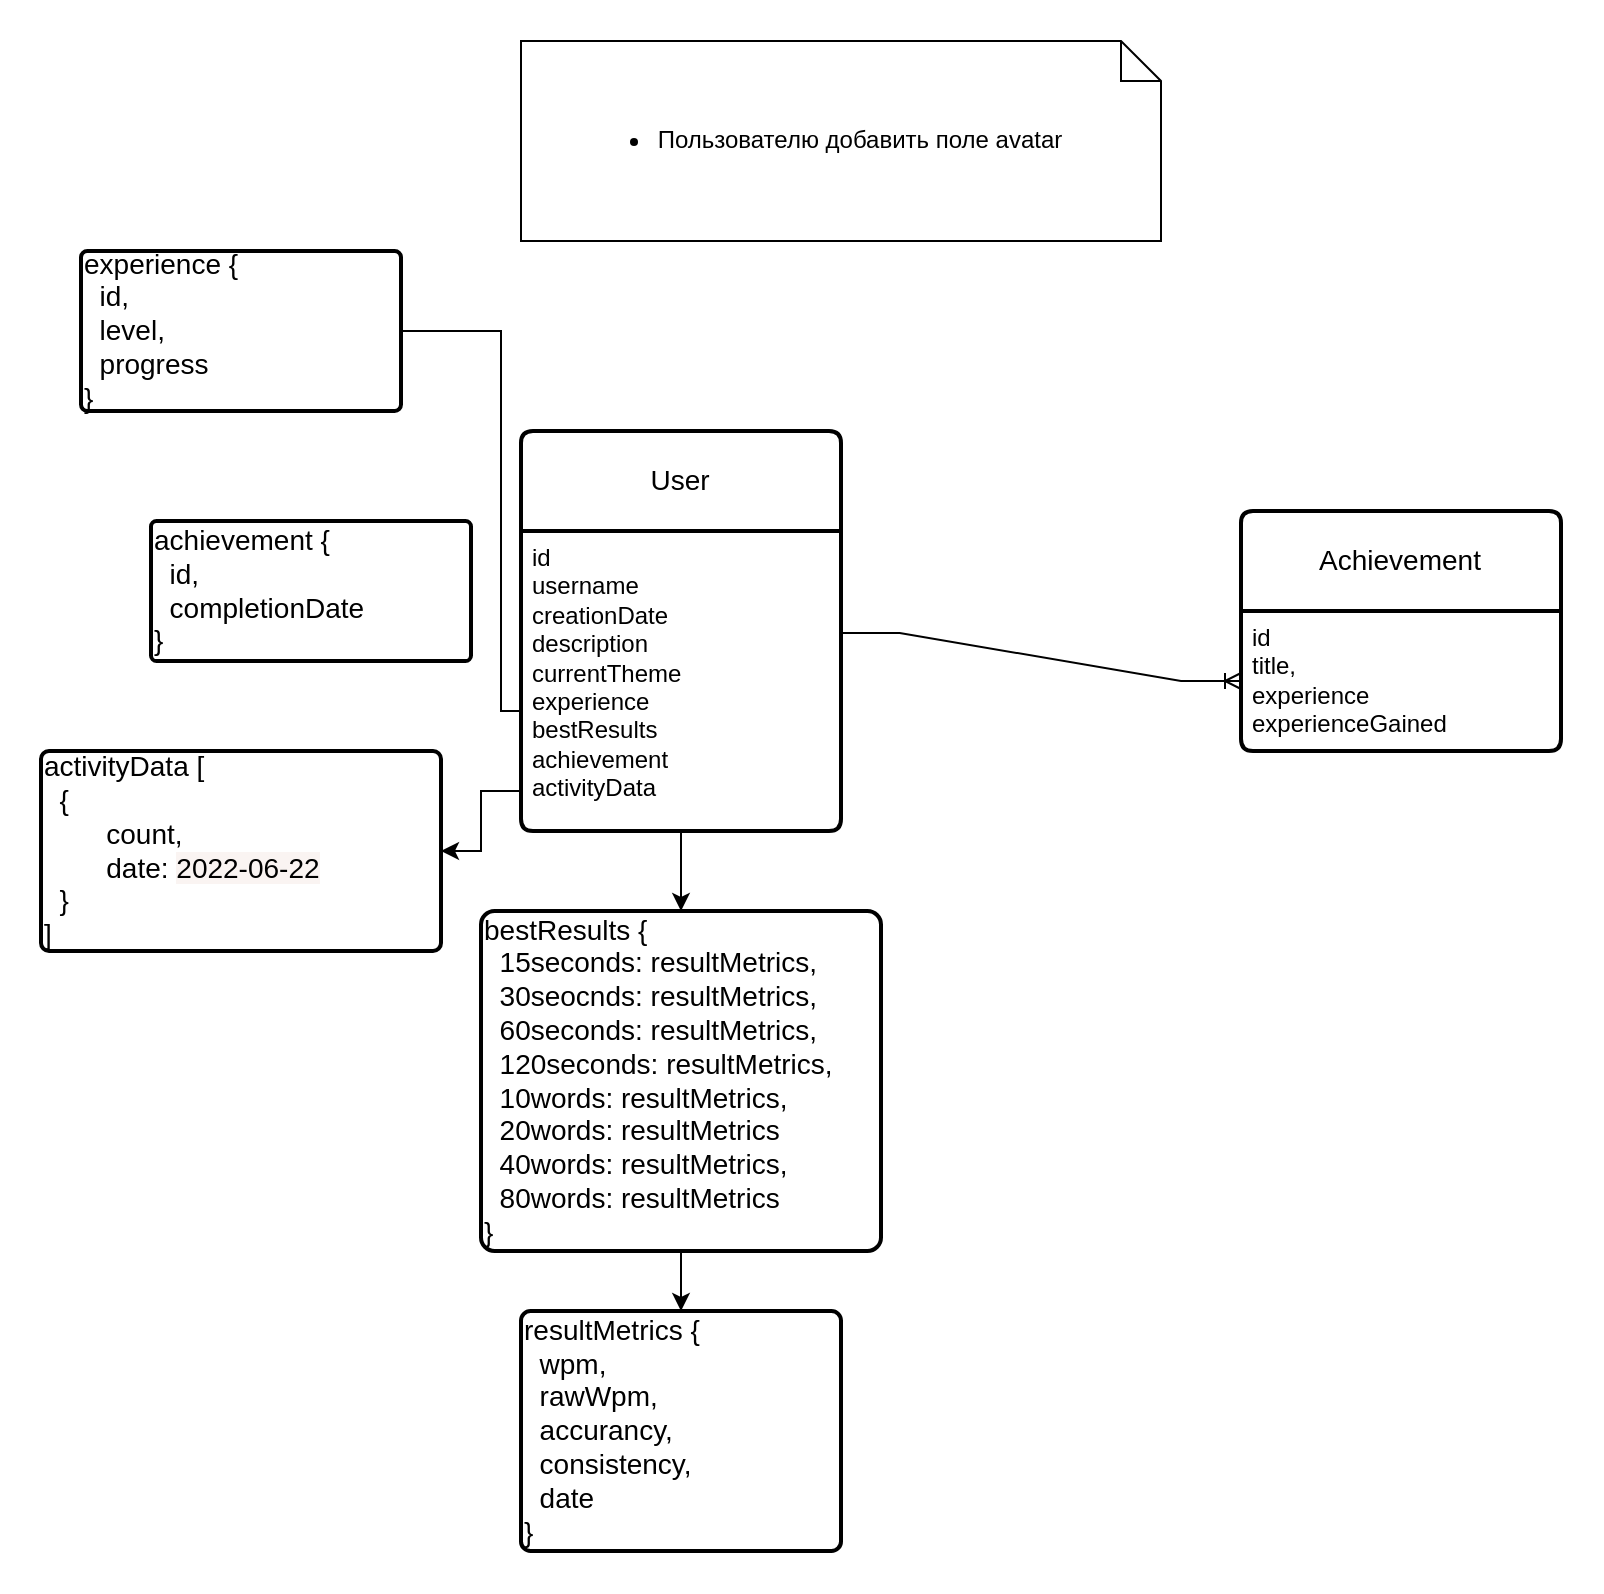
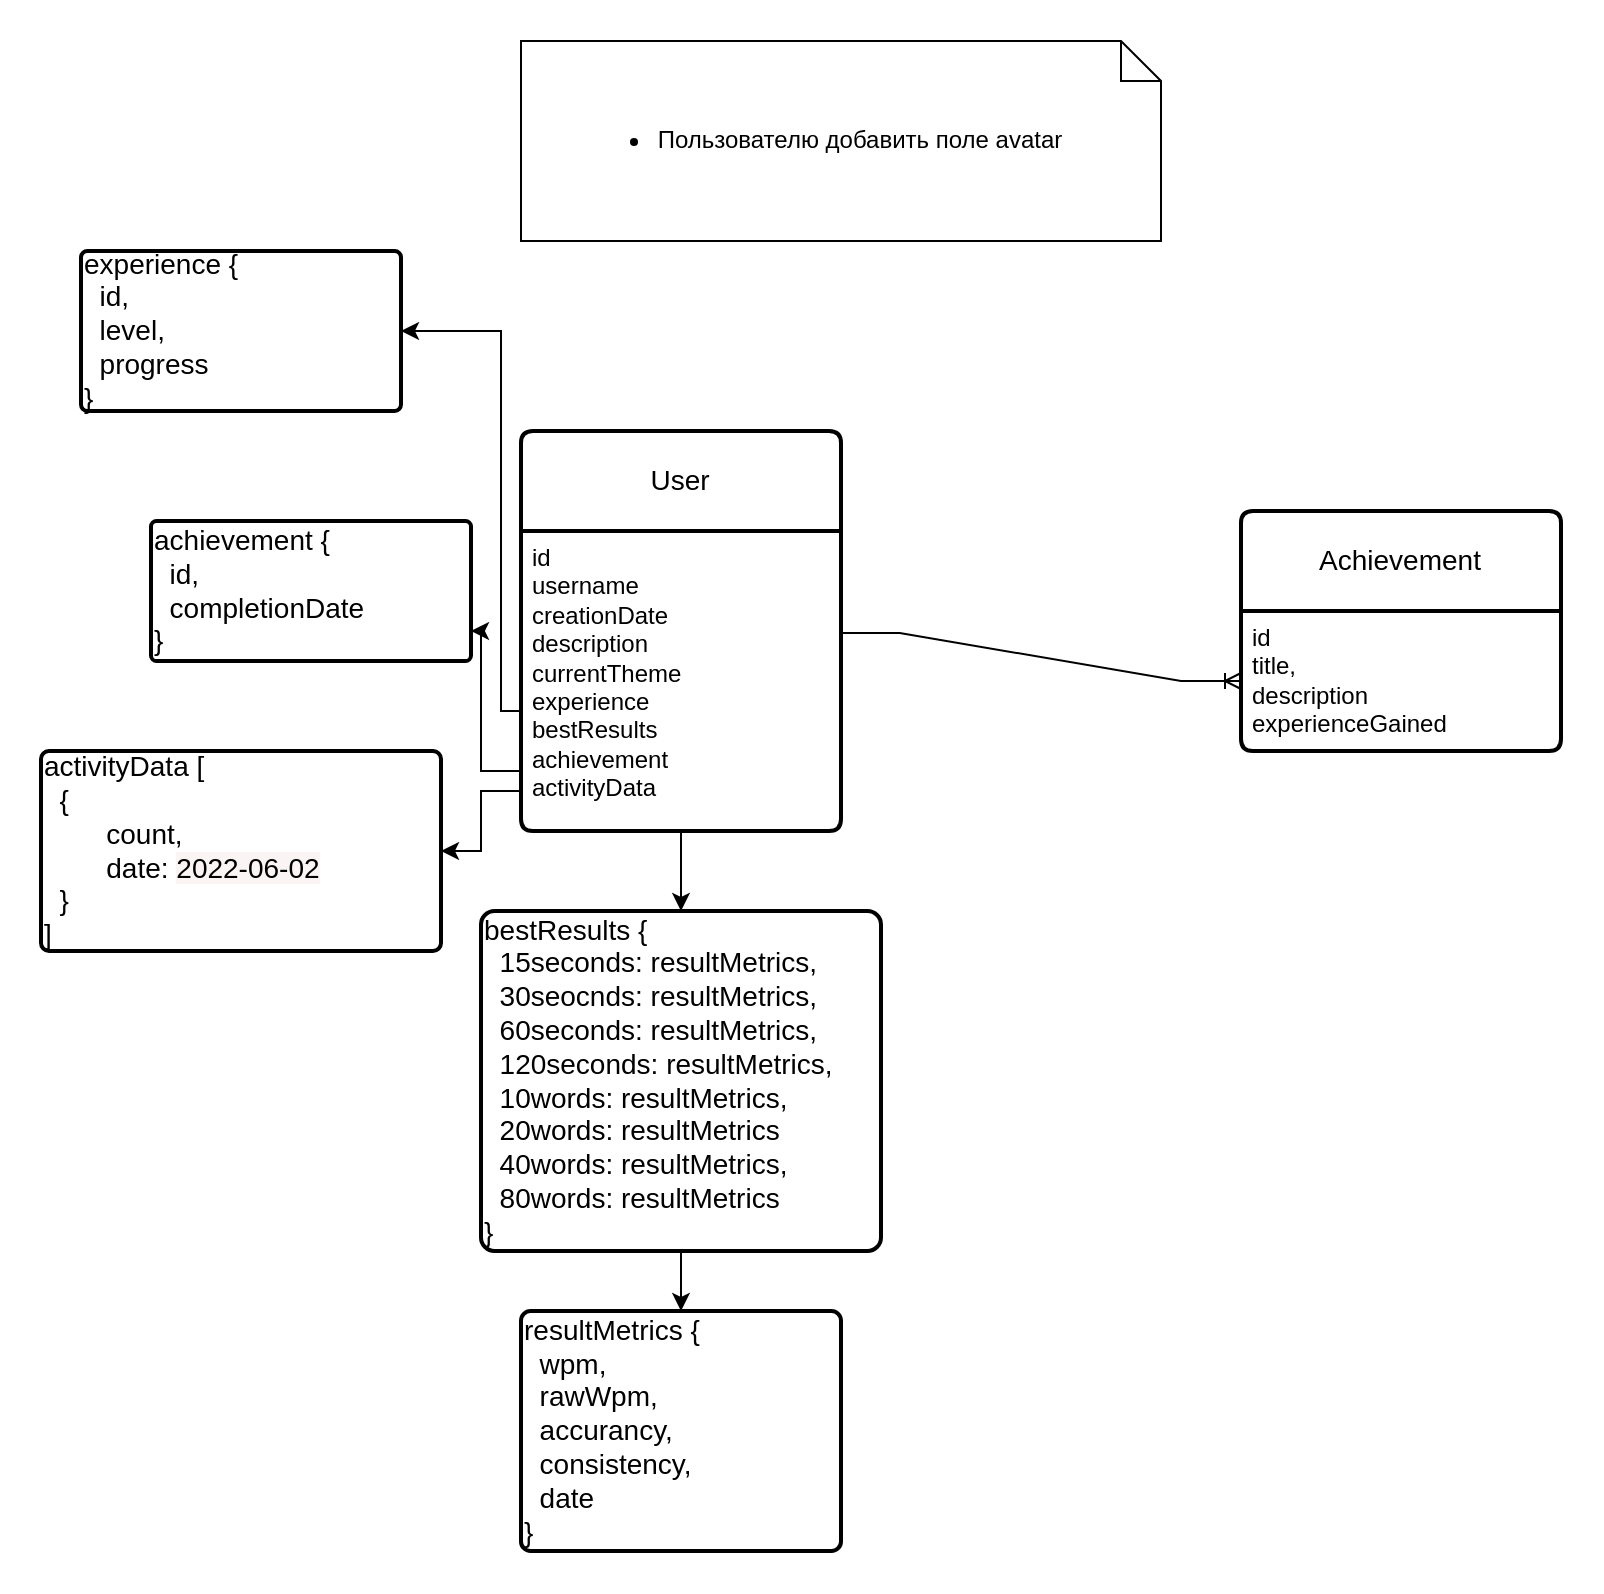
edge "experience { id, level, progress }" -- "User": arrowhead none -> classic
node "id title, experience experienceGained": label "id title, experience experienceGained" -> "id title, description experienceGained"
edge "User" -> "achievement { id, completionDate }": added
node "activityData [ { count, date: 2022-06-22 } ]": label "activityData [ { count, date: 2022-06-22 } ]" -> "activityData [ { count, date: 2022-06-02 } ]"
